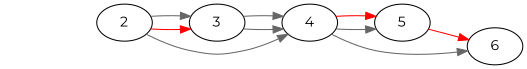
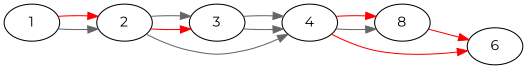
node "1": added
node "5": label "5" -> "8"
edge "4" -> "6": color gray40 -> red
